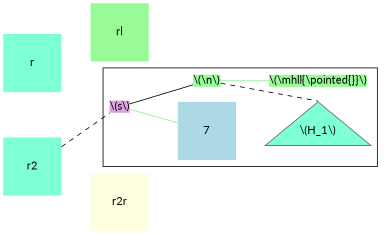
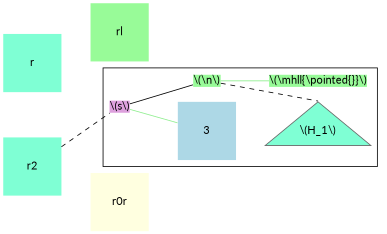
node "7": label "7" -> "3"
node "r2r": label "r2r" -> "r0r"
